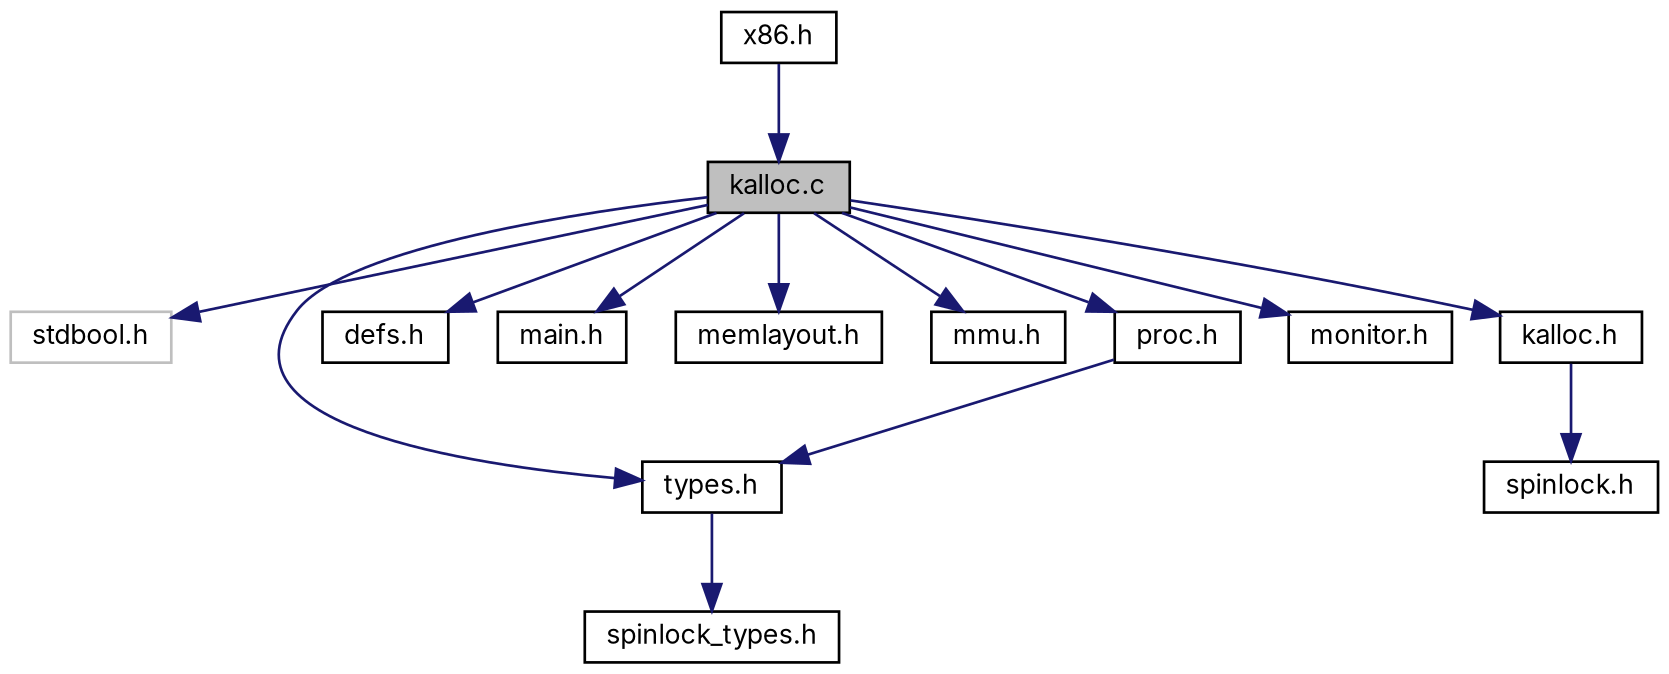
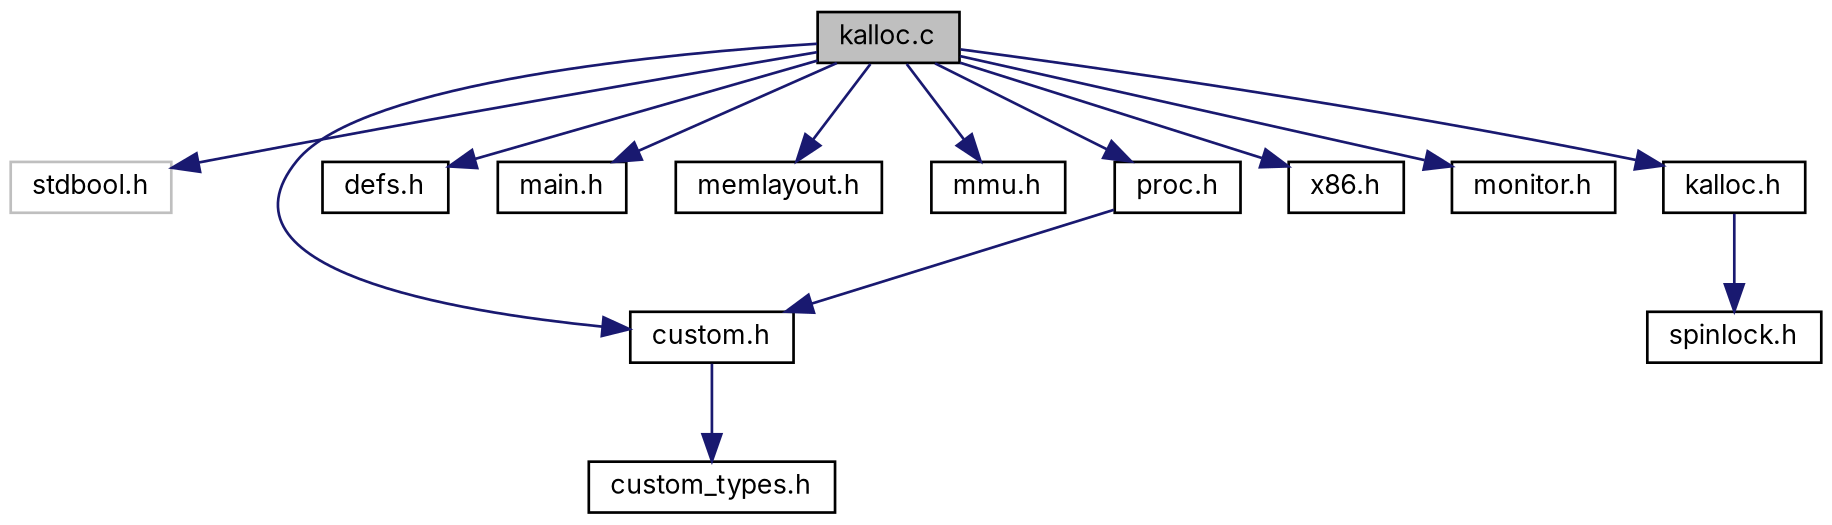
edge "x86.h" -> "kalloc.c": reversed
node "types.h": label "types.h" -> "custom.h"
node "spinlock_types.h": label "spinlock_types.h" -> "custom_types.h"
